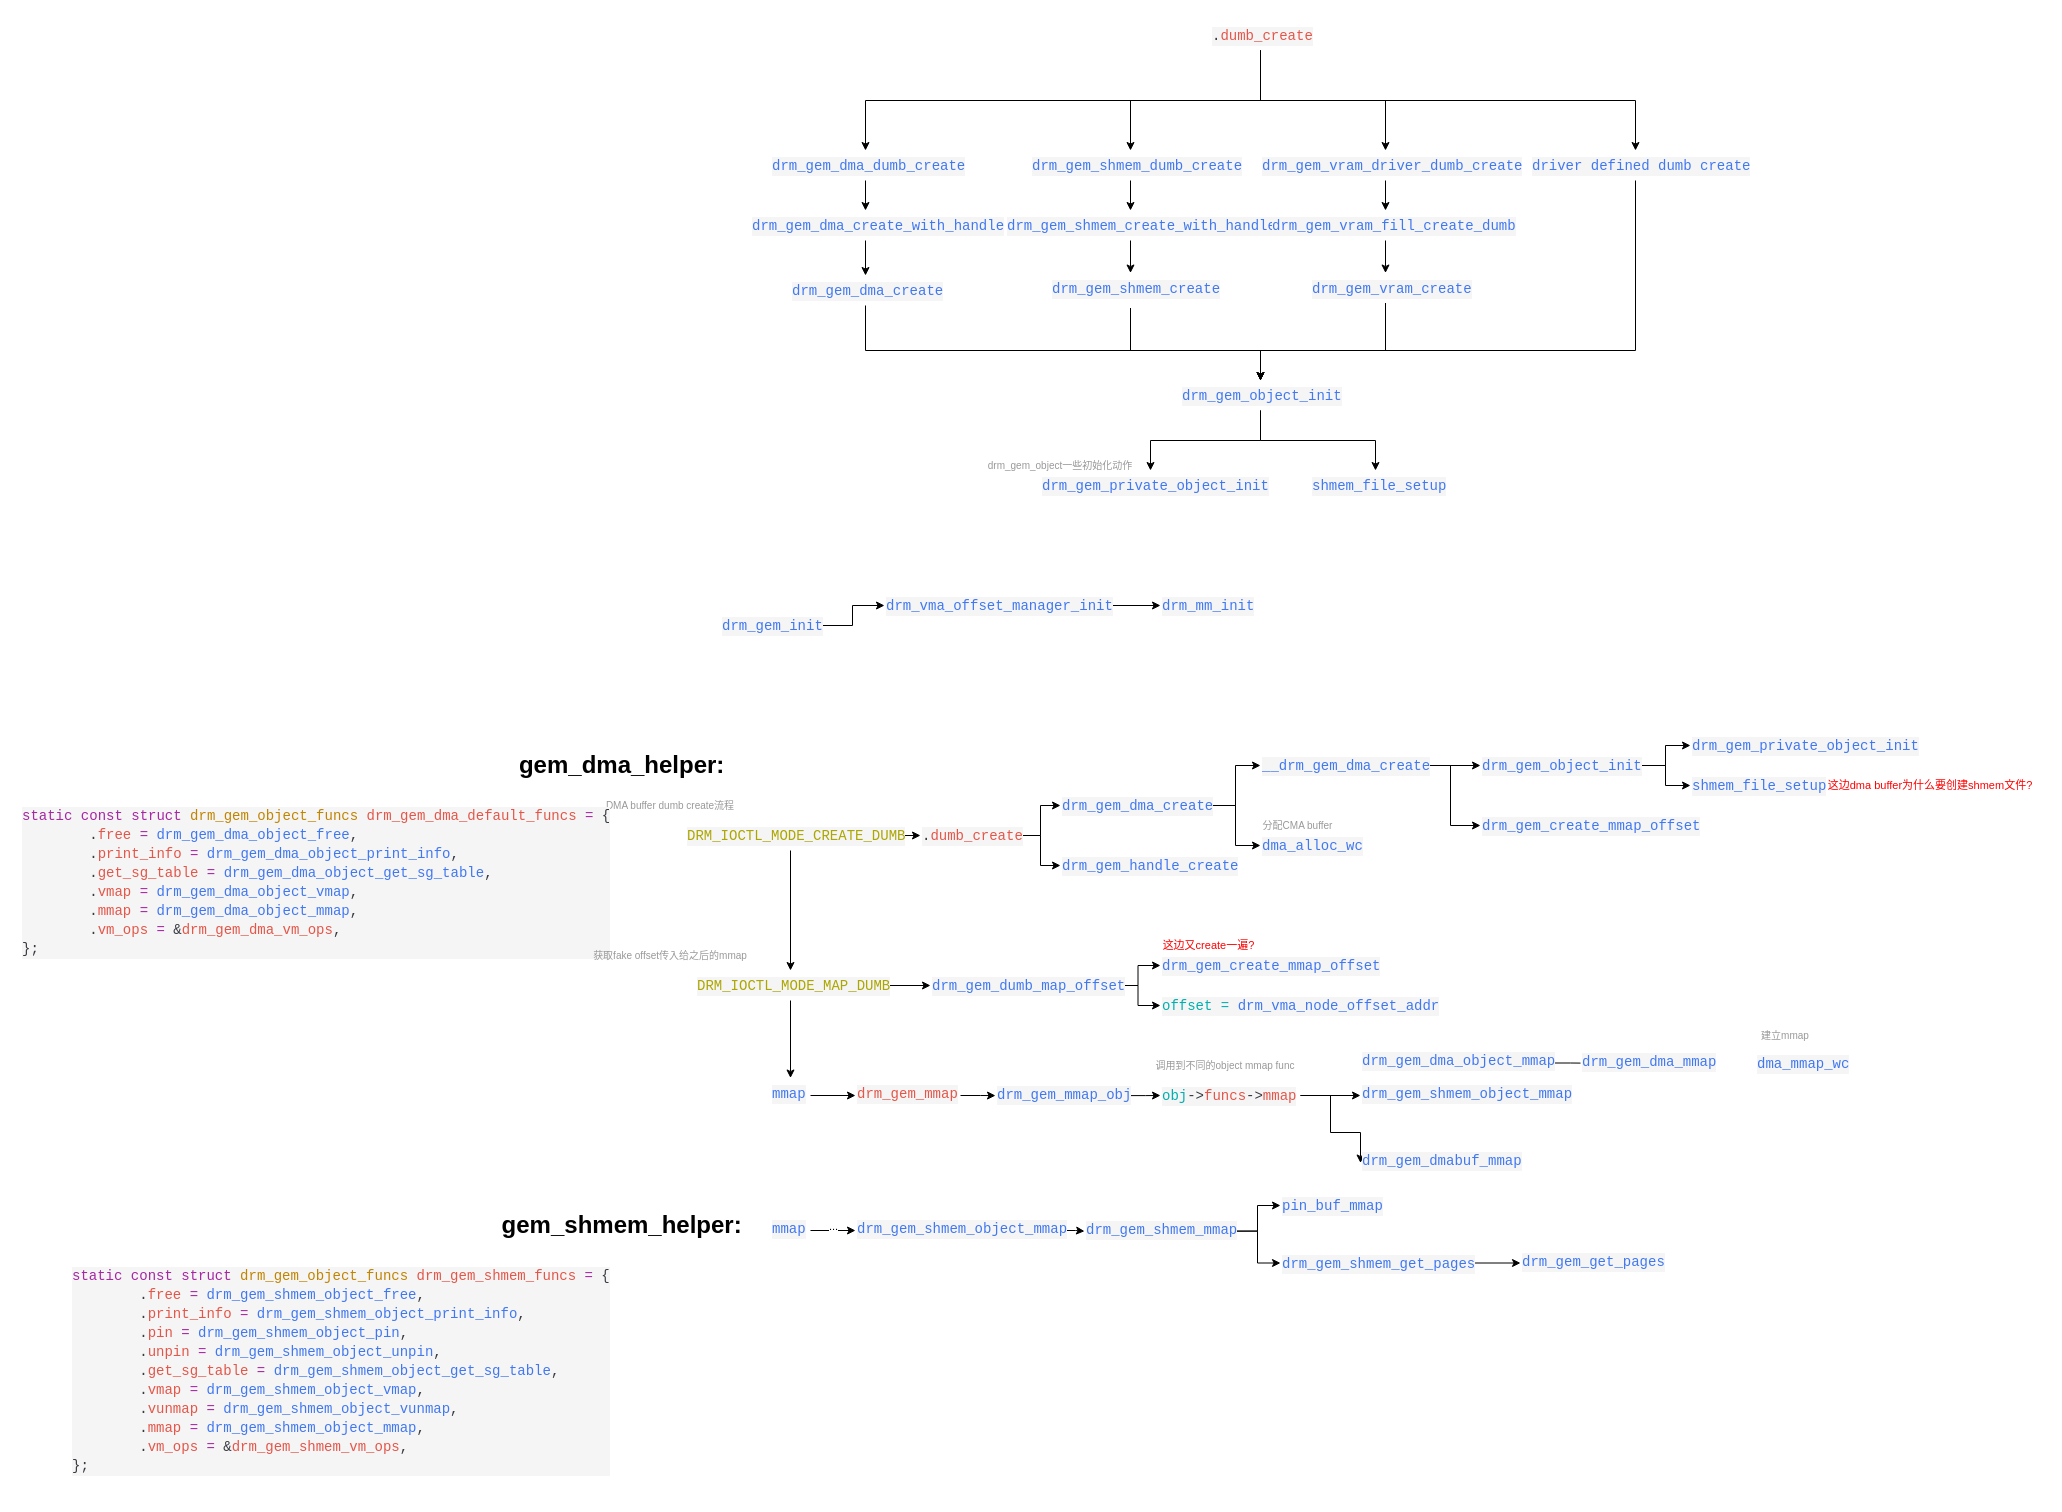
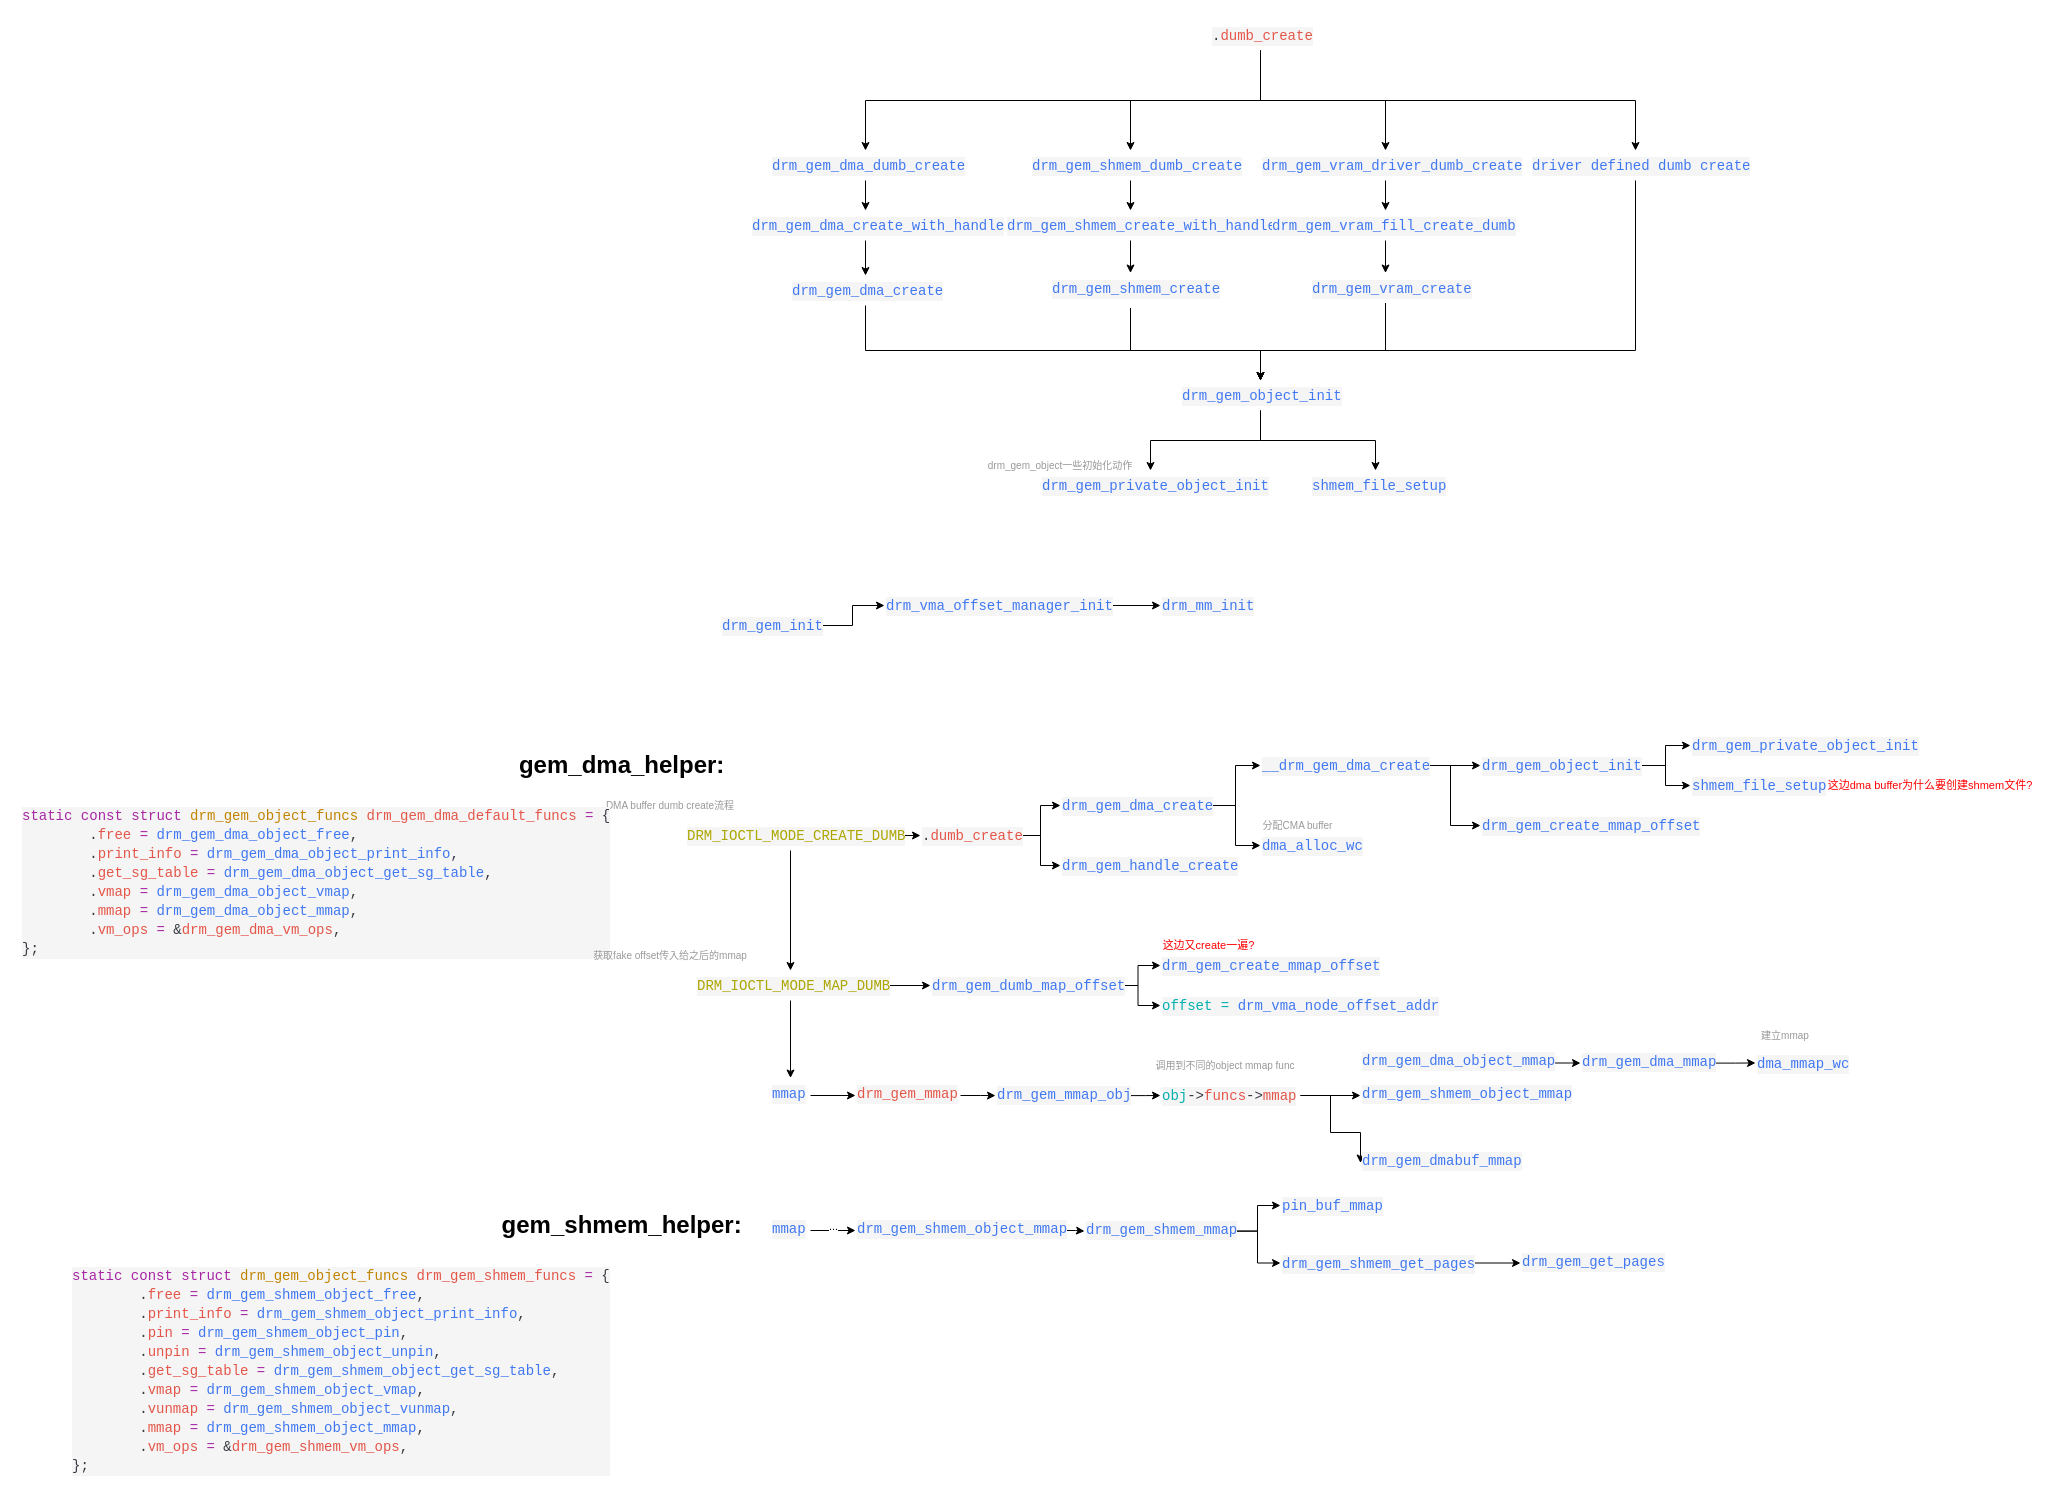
edge "drm_gem_dma_object_mmap" -- "drm_gem_dma_mmap": arrowhead none -> classic
edge "drm_gem_dma_mmap" -> "dma_mmap_wc": added
